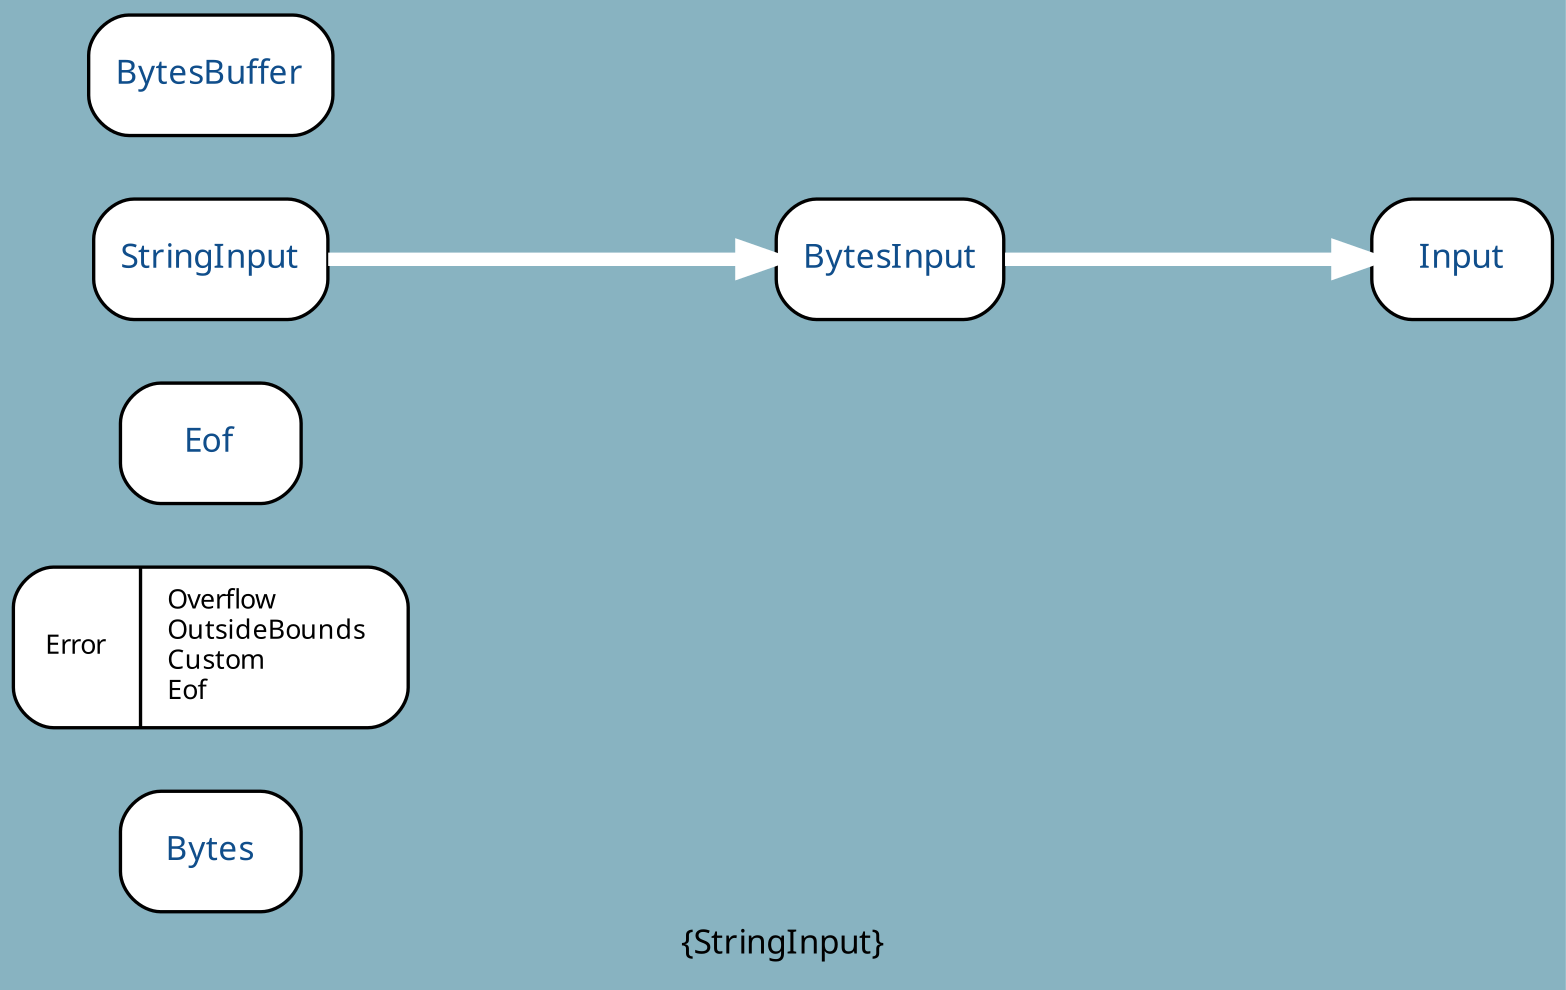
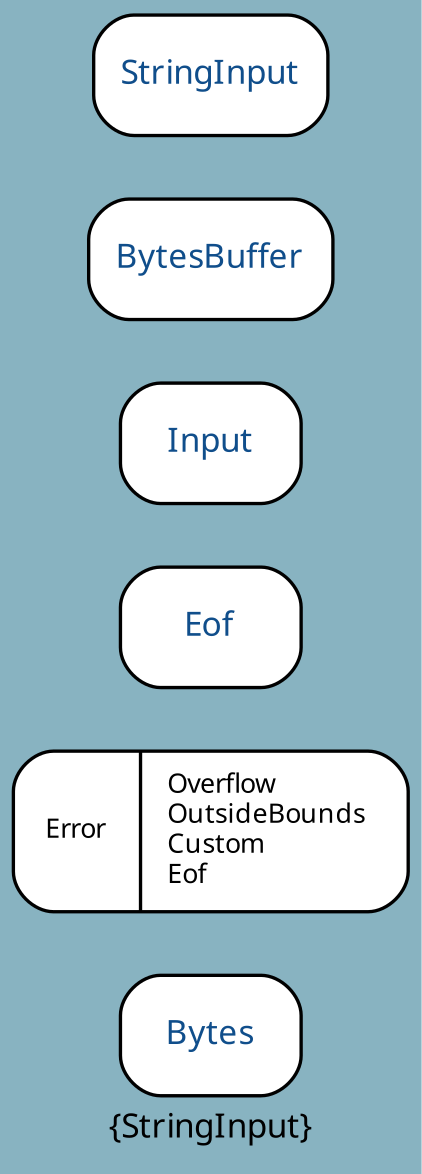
node "BytesInput": removed
